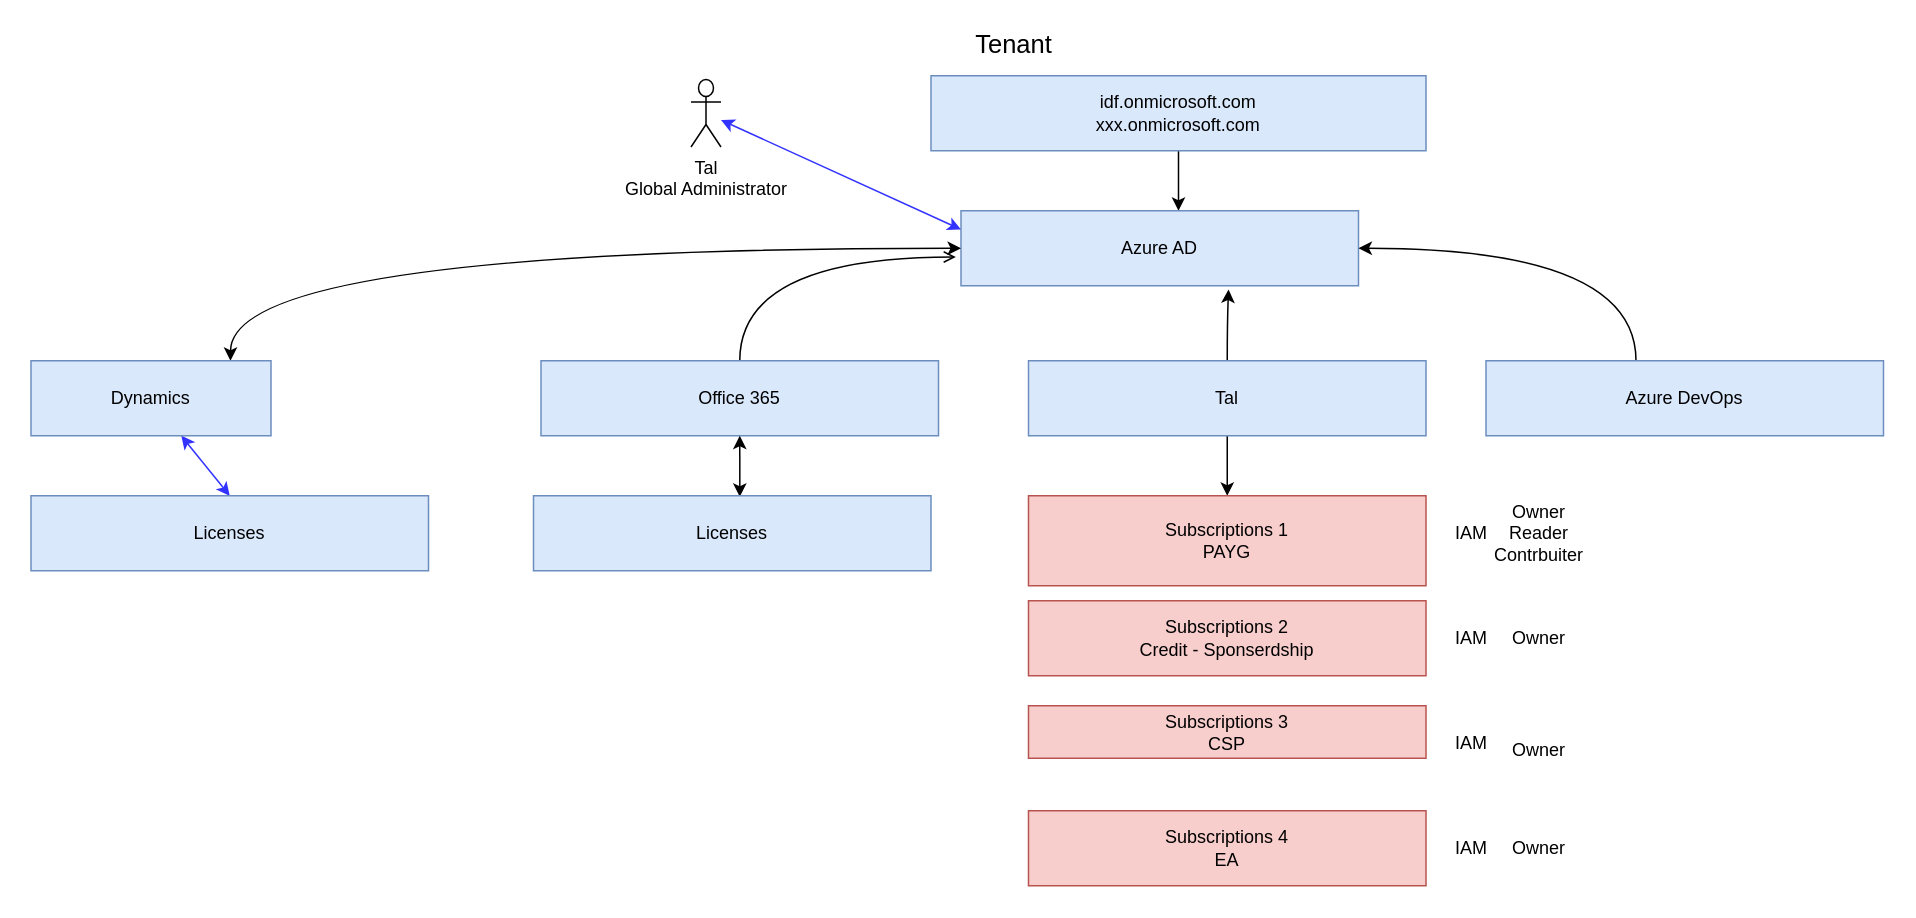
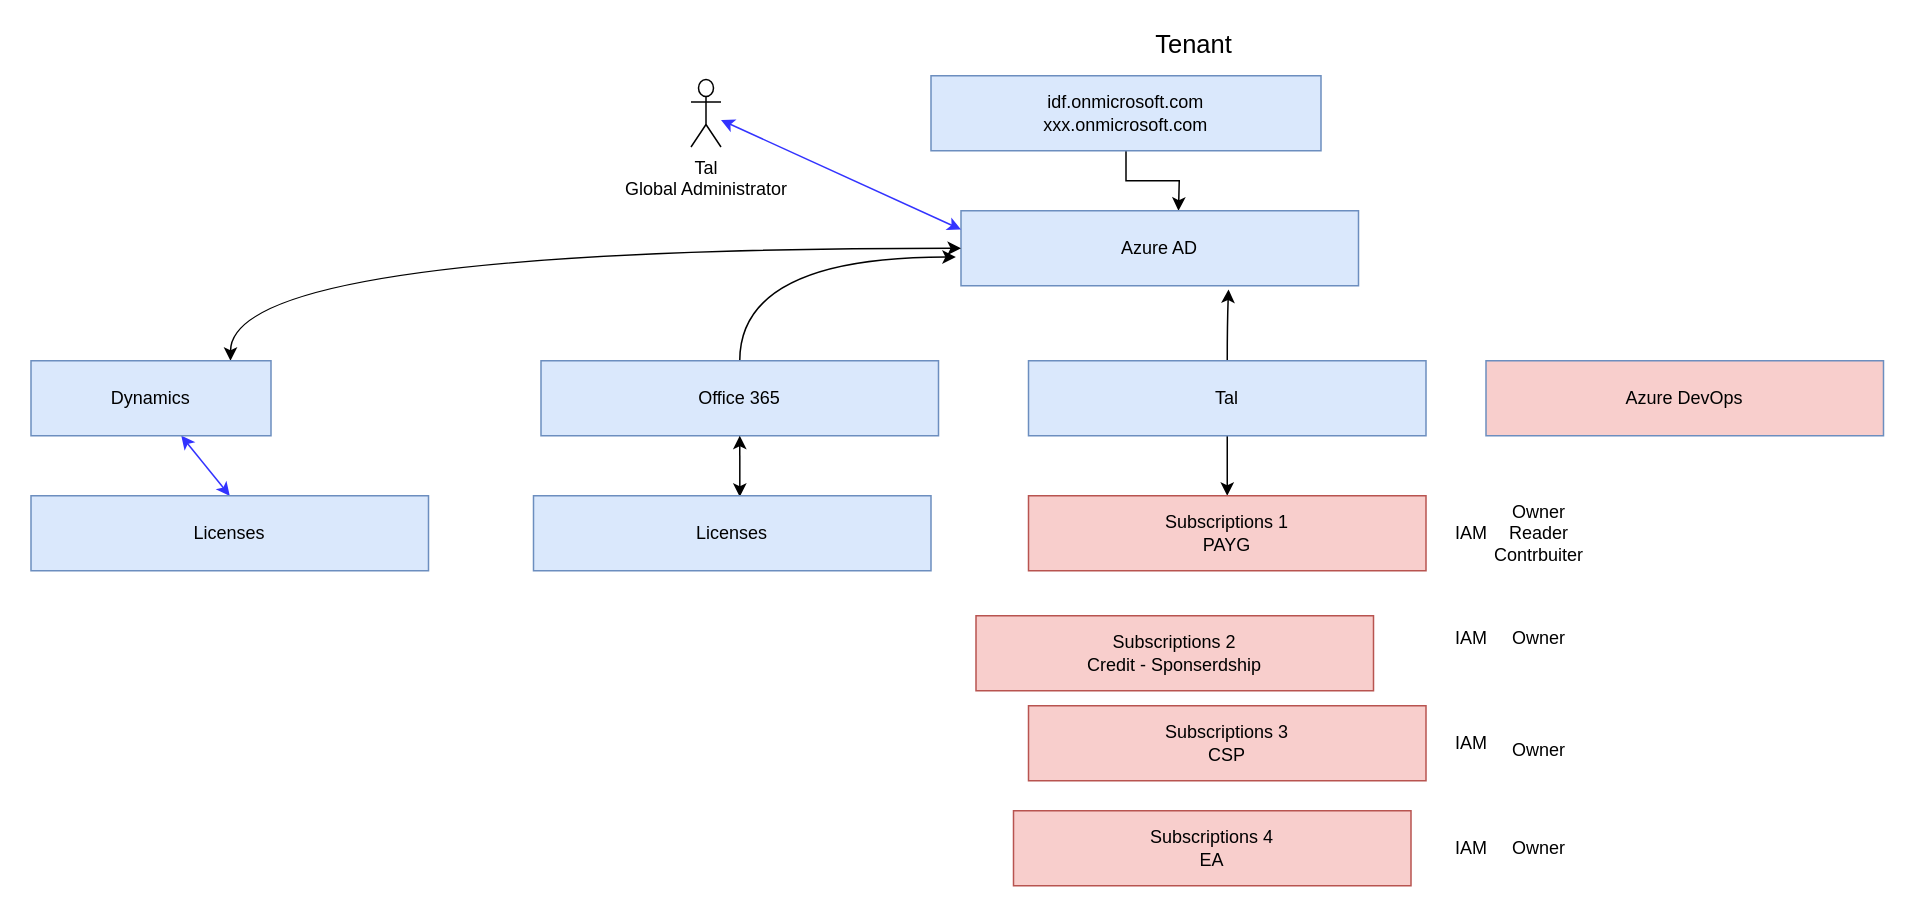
node "Tenant": moved (1013, 46) -> (1193, 46)
node "idf.onmicrosoft.com xxx.onmicrosoft.com": size 495x75 -> 390x75
edge "Office 365" -> "Azure AD": arrowhead open -> classic
edge "Azure DevOps" -> "Azure AD": removed
node "Azure DevOps": fillcolor #dae8fc -> #f8cecc
node "Subscriptions 1 PAYG": size 398x90 -> 398x75
node "Subscriptions 2 Credit - Sponserdship": moved (1227, 638) -> (1175, 653)
node "Subscriptions 3 CSP": size 398x53 -> 398x75
node "Subscriptions 4 EA": moved (1227, 848) -> (1212, 848)
